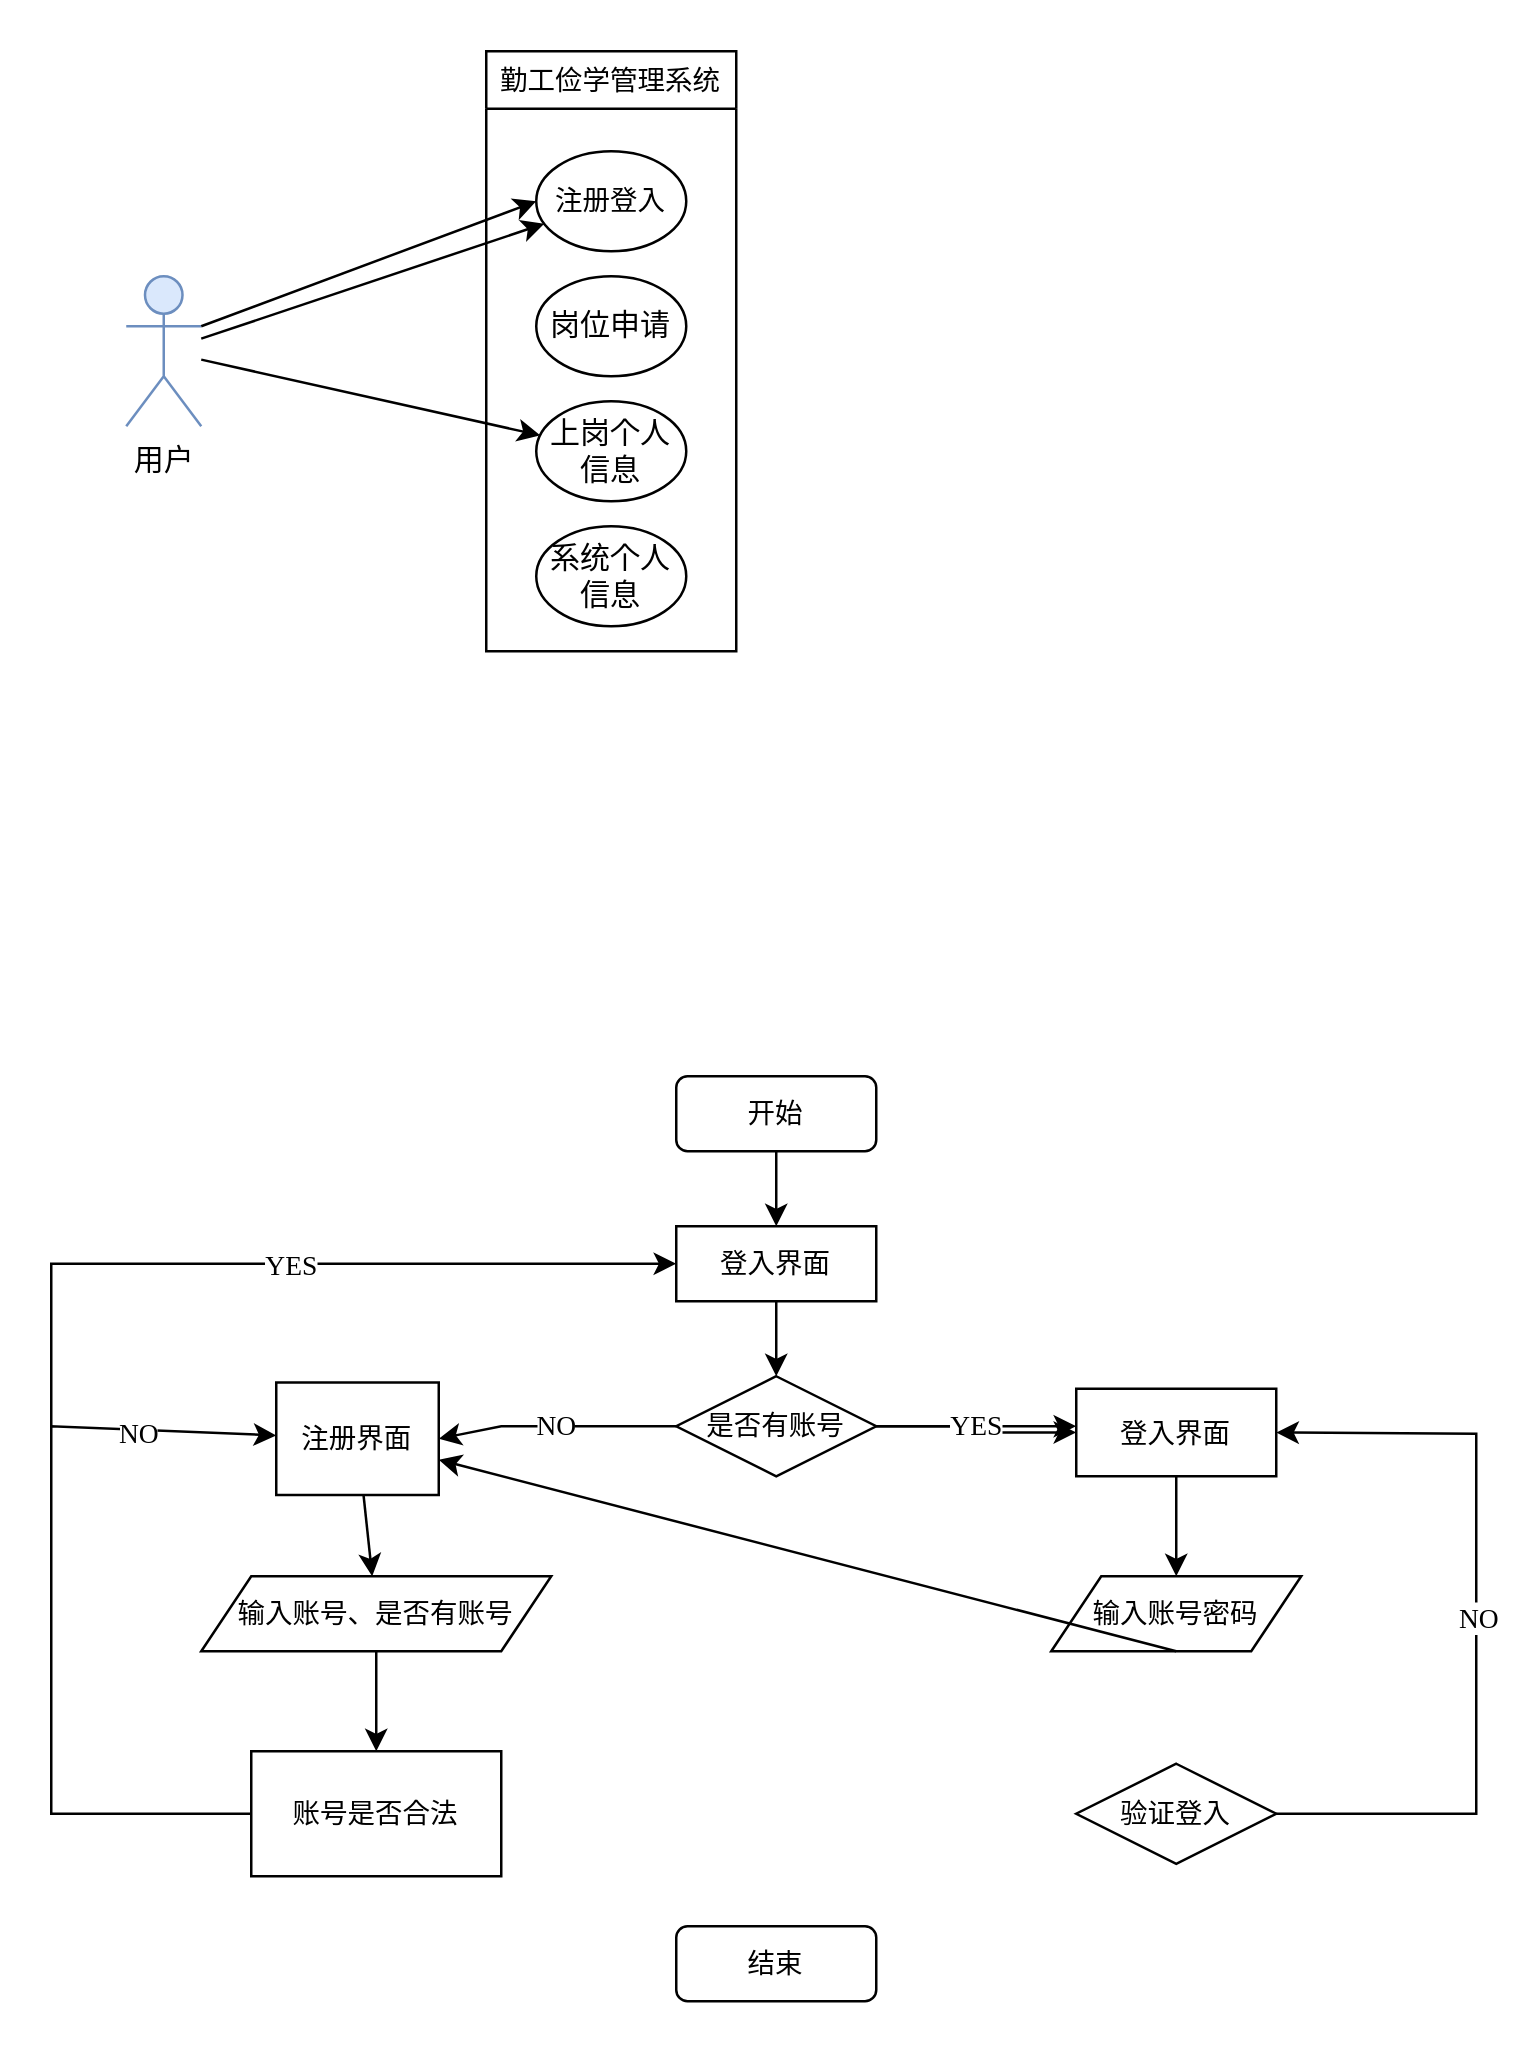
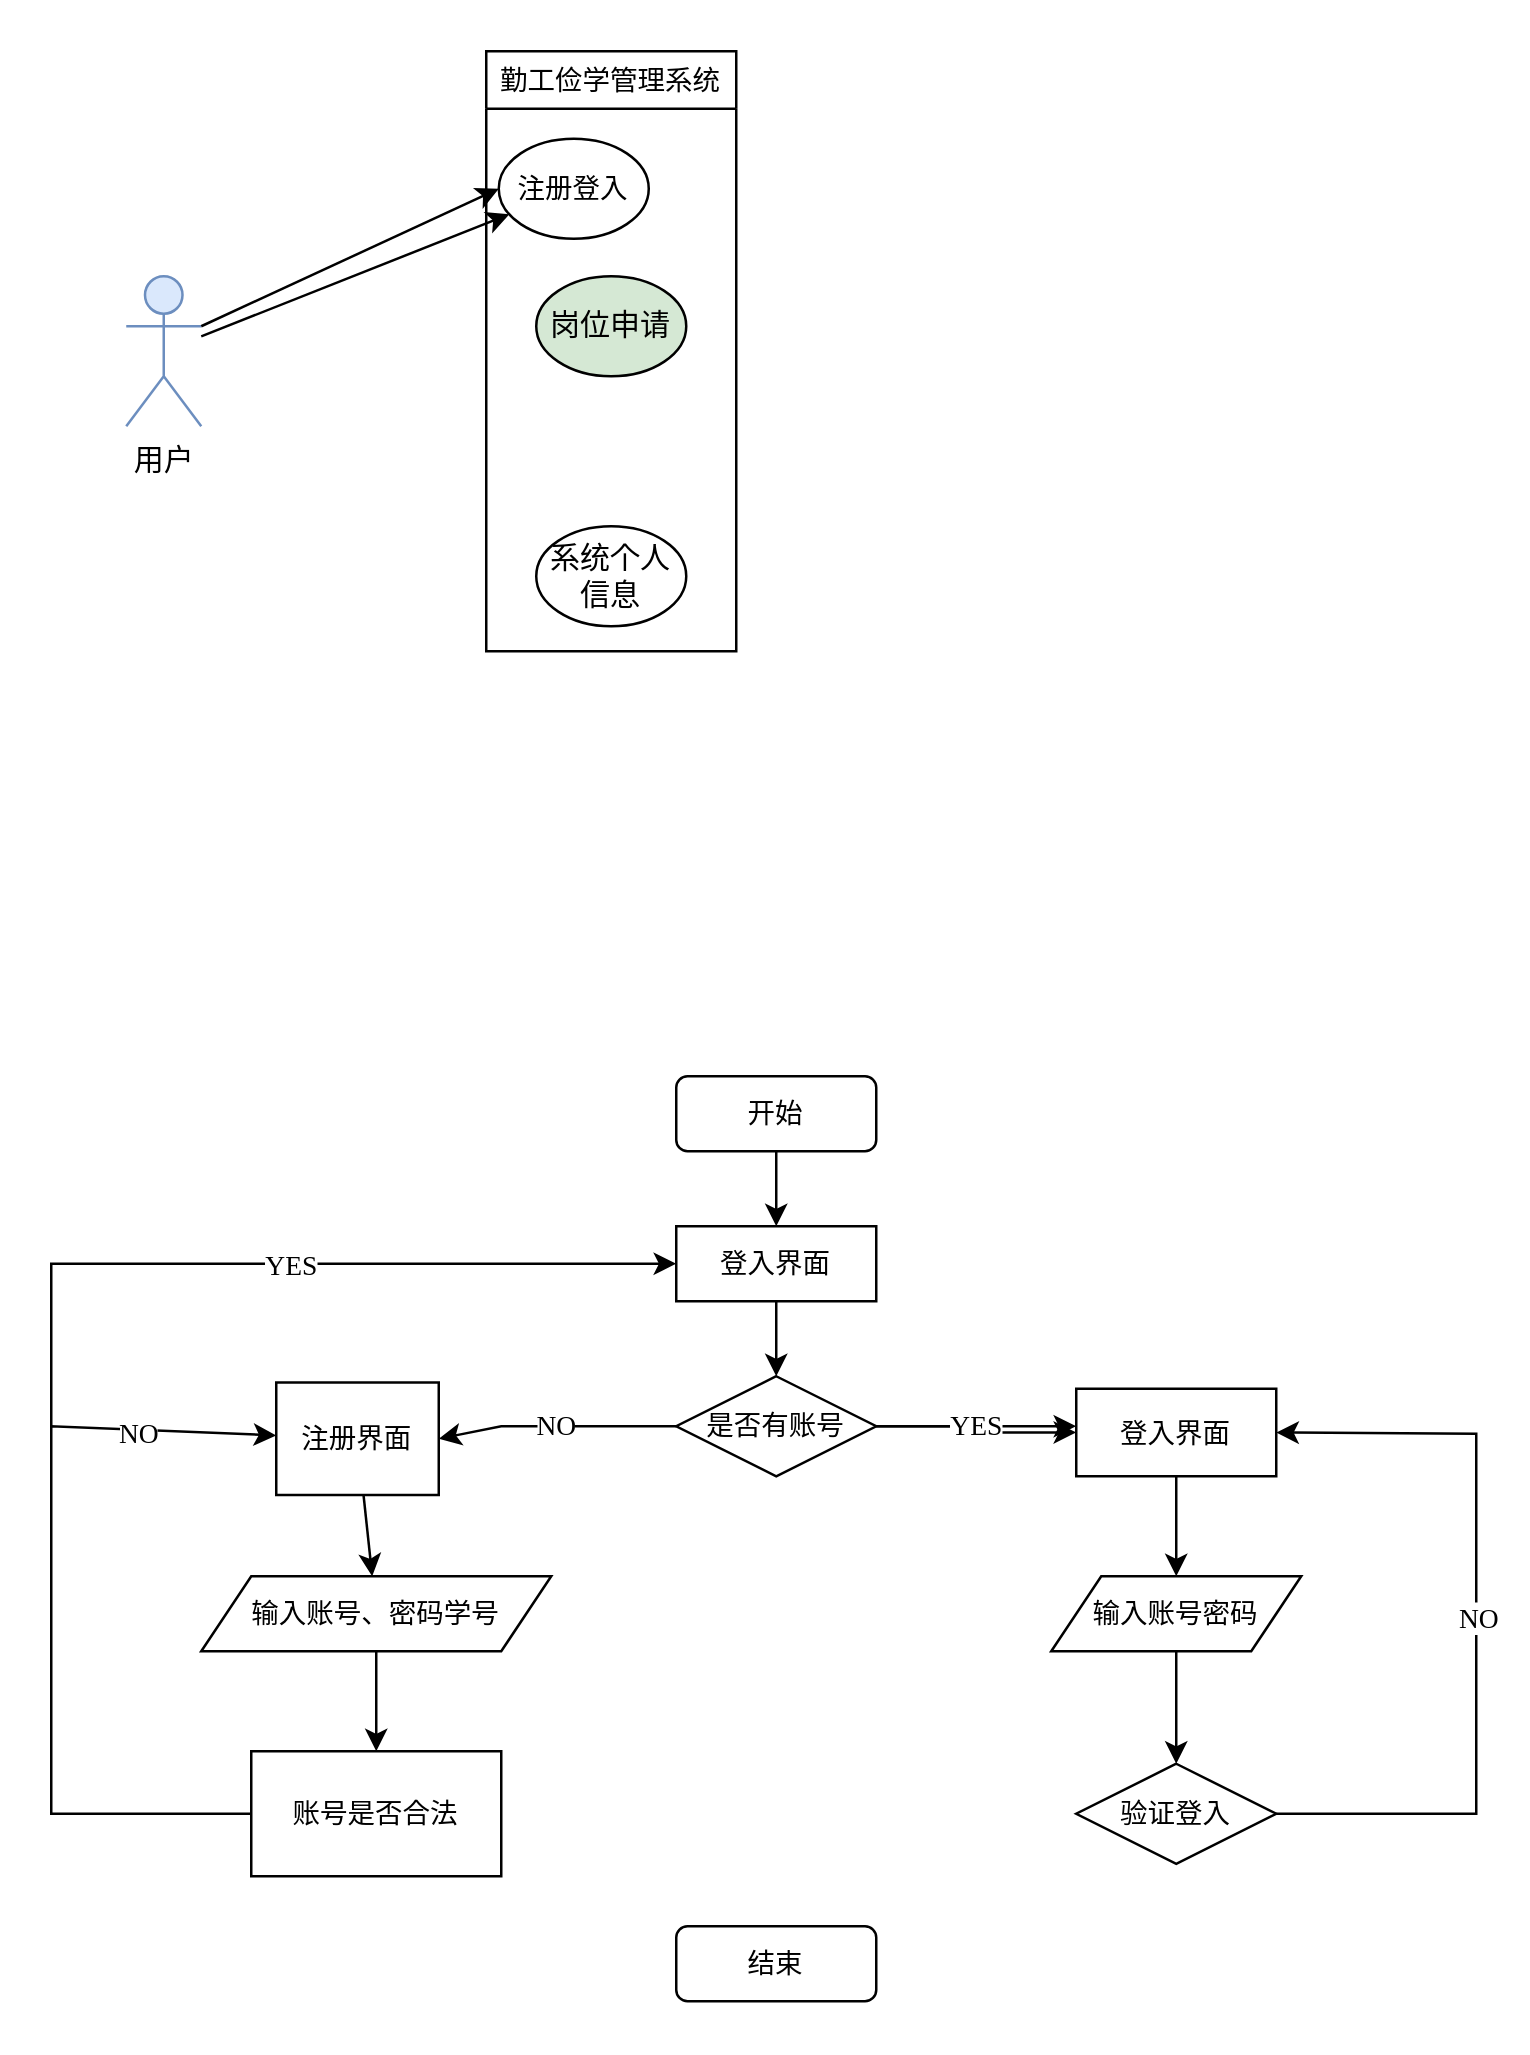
node "注册登入": moved (611, 201) -> (574, 189)
node "岗位申请": fillcolor #ffffff -> #d5e8d4
edge "用户" -> "上岗个人信息": removed
node "上岗个人信息": removed
edge "输入账号密码" -> "注册界面": now "输入账号密码" -> "验证登入"
node "输入账号、是否有账号": label "输入账号、是否有账号" -> "输入账号、密码学号"
